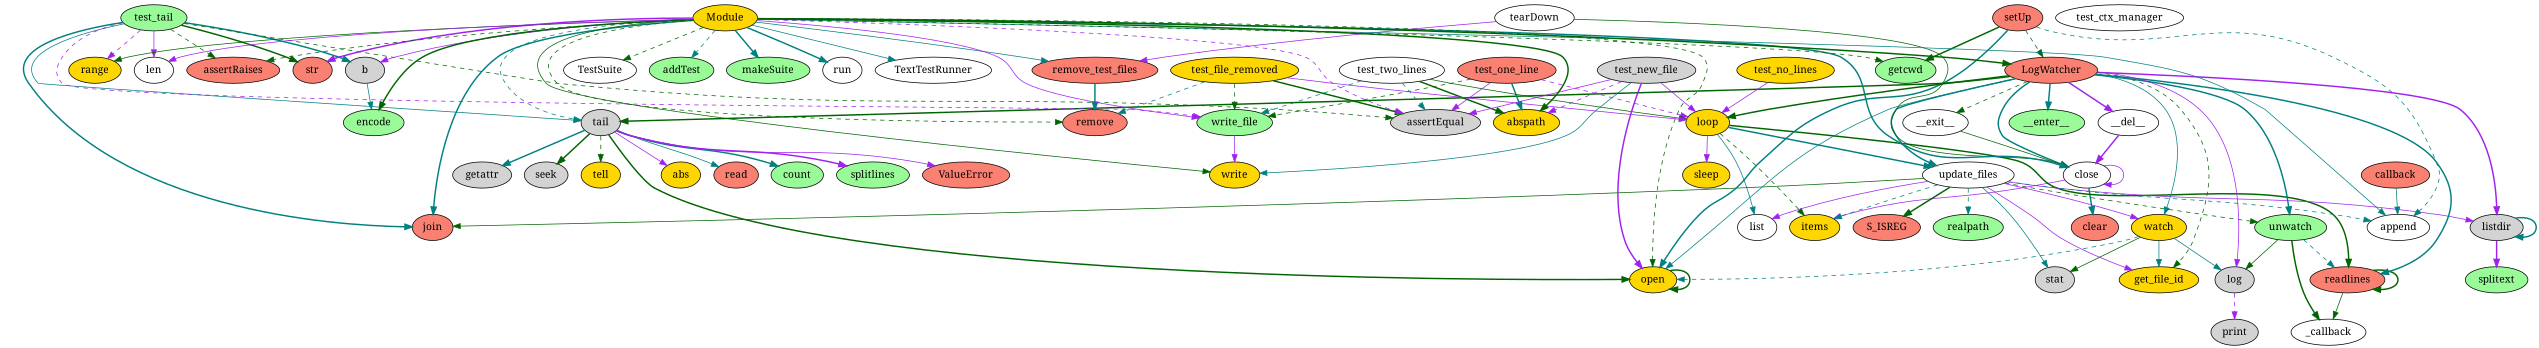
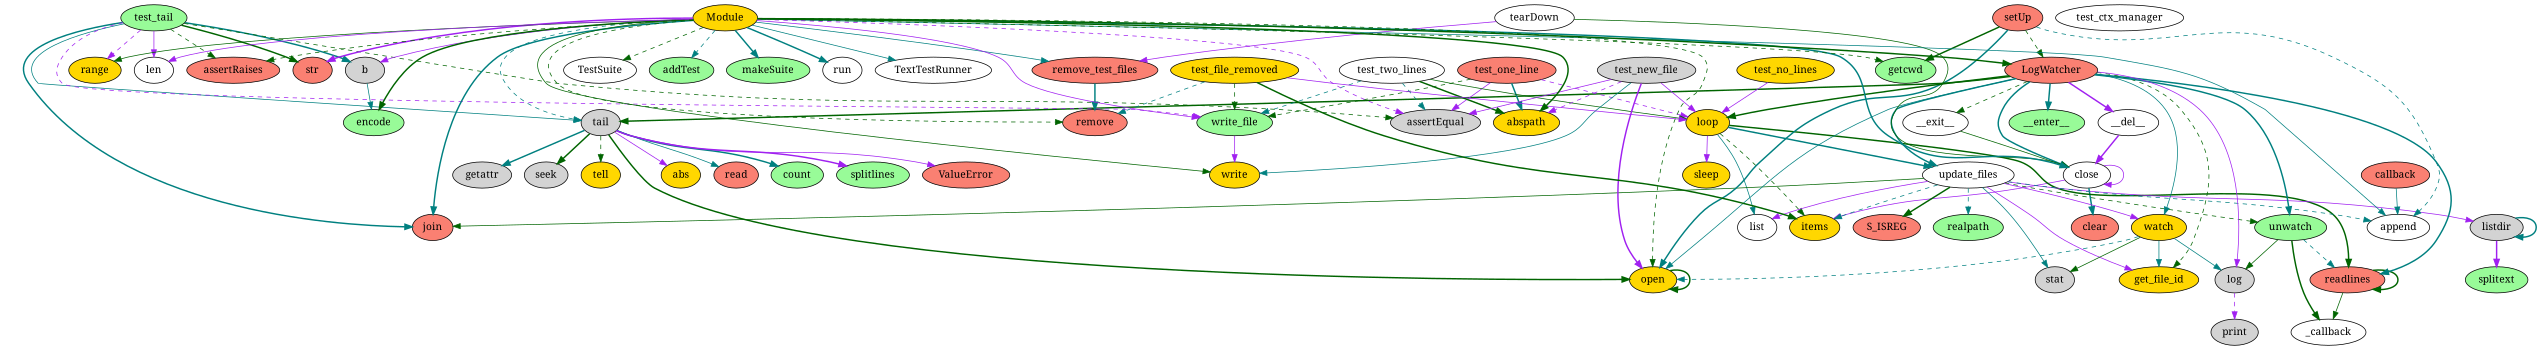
edge "LogWatcher" -> "listdir": removed
edge "test_file_removed" -> "assertEqual": now "test_file_removed" -> "items"
